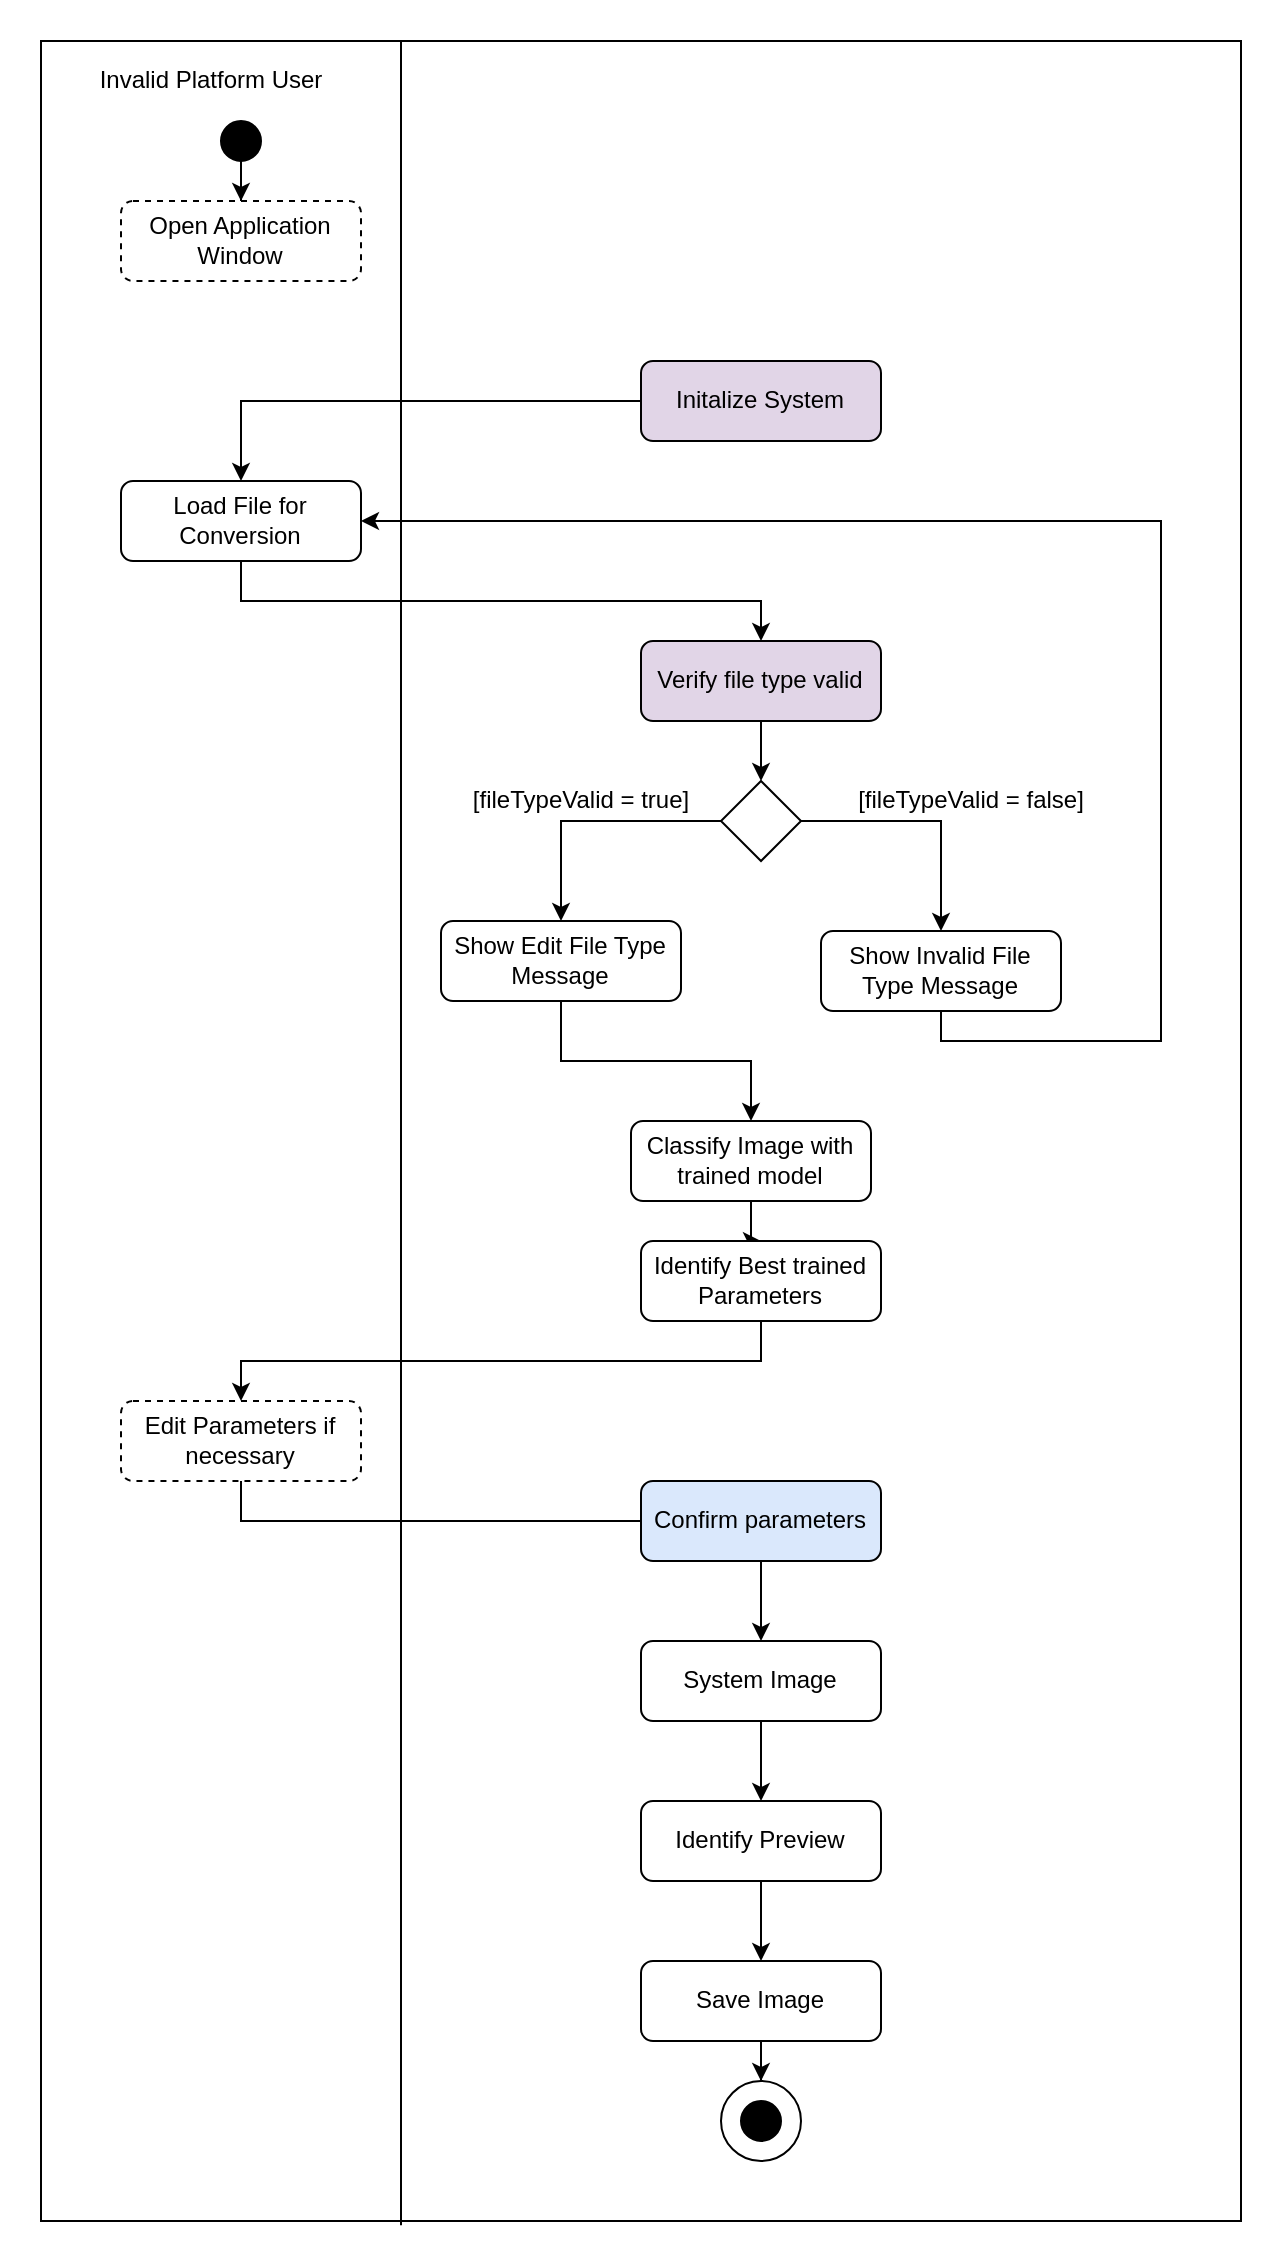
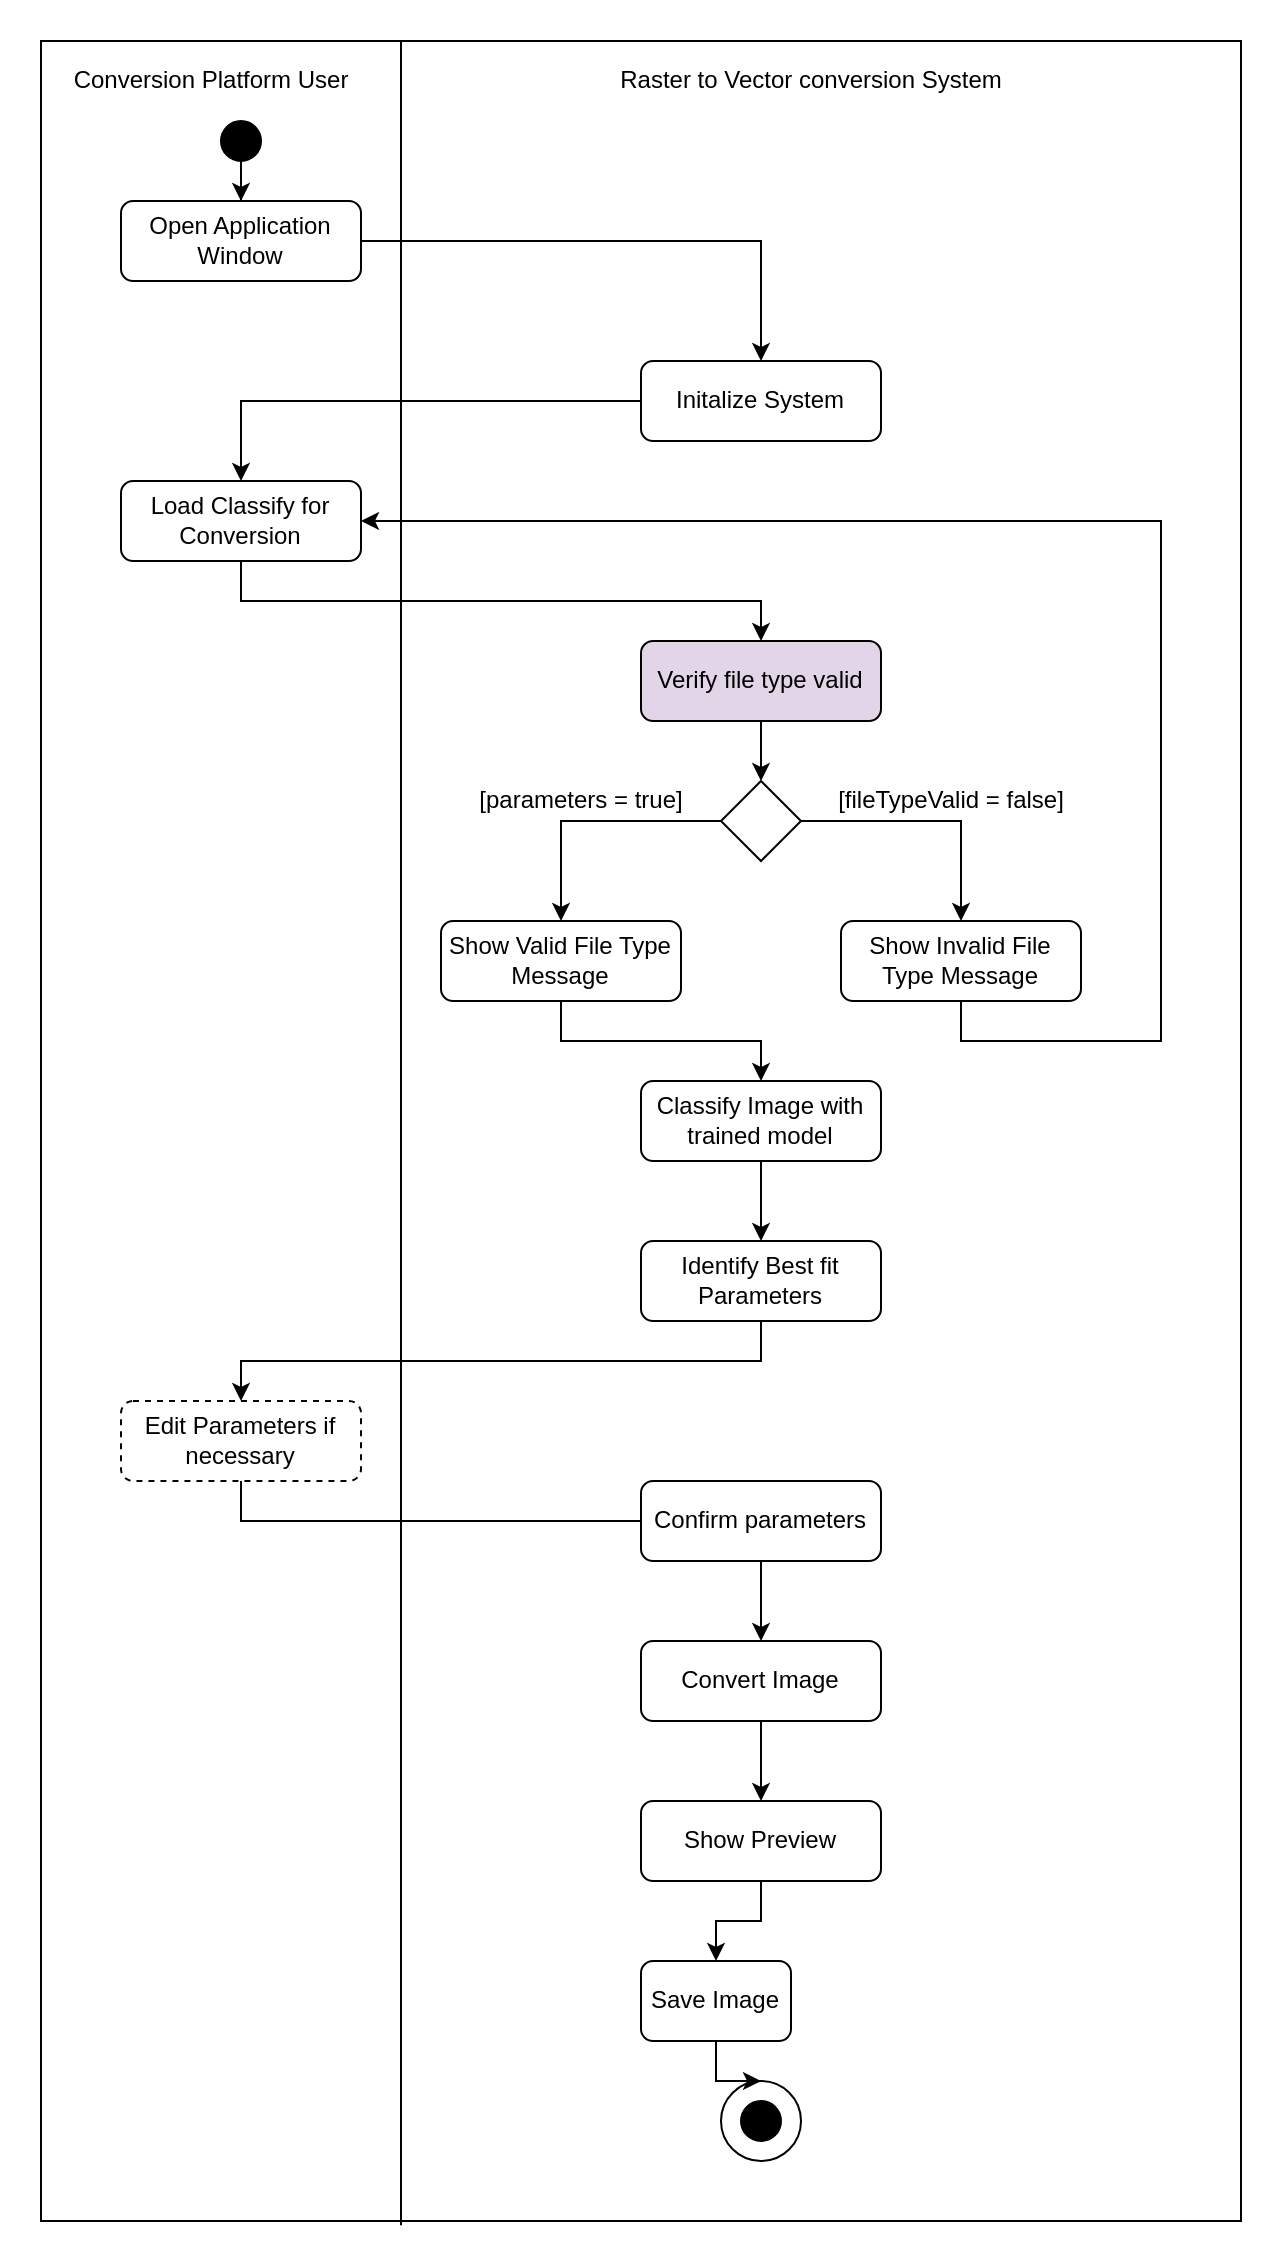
node "Invalid Platform User": label "Invalid Platform User" -> "Conversion Platform User"
node "Raster to Vector conversion System": added
node "Open Application Window": style dashed -> solid
edge "Open Application Window" -> "Initalize System": added
node "Initalize System": fillcolor #e1d5e7 -> #ffffff
node "Load File for Conversion": label "Load File for Conversion" -> "Load Classify for Conversion"
node "[fileTypeValid = true]": label "[fileTypeValid = true]" -> "[parameters = true]"
node "[fileTypeValid = false]": moved (971, 801) -> (951, 801)
node "Show Edit File Type Message": label "Show Edit File Type Message" -> "Show Valid File Type Message"
node "Show Invalid File Type Message": moved (941, 971) -> (961, 961)
node "Classify Image with trained model": moved (751, 1161) -> (761, 1121)
node "Identify Best trained Parameters": label "Identify Best trained Parameters" -> "Identify Best fit Parameters"
node "Confirm parameters": fillcolor #dae8fc -> #ffffff
node "System Image": label "System Image" -> "Convert Image"
node "Identify Preview": label "Identify Preview" -> "Show Preview"
node "Save Image": size 240x80 -> 150x80
